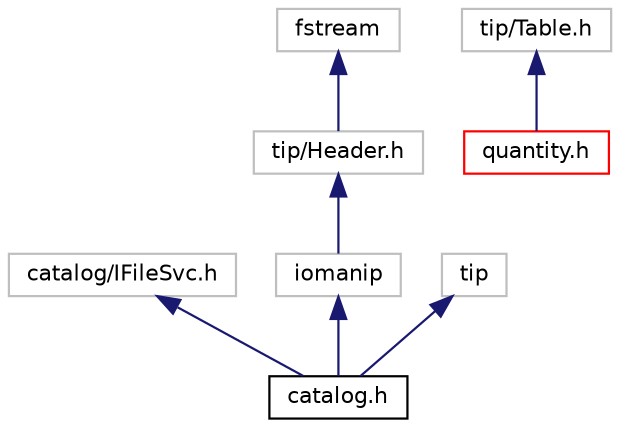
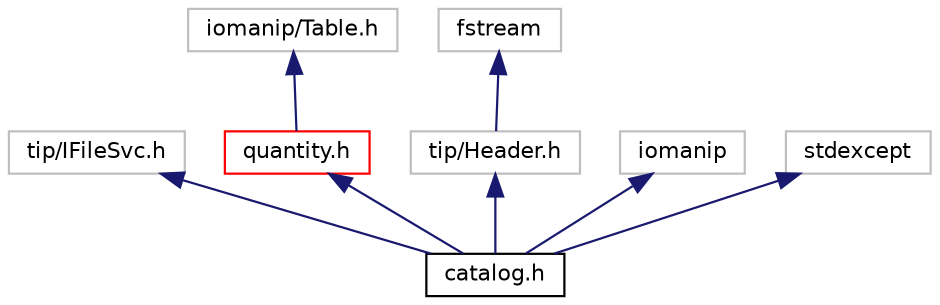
node "tip/Table.h": label "tip/Table.h" -> "iomanip/Table.h"
edge "catalog.h" -> "quantity.h": added
edge "iomanip" -> "tip/Header.h": now "catalog.h" -> "tip/Header.h"
node "catalog/IFileSvc.h": label "catalog/IFileSvc.h" -> "tip/IFileSvc.h"
node "tip": label "tip" -> "stdexcept"
